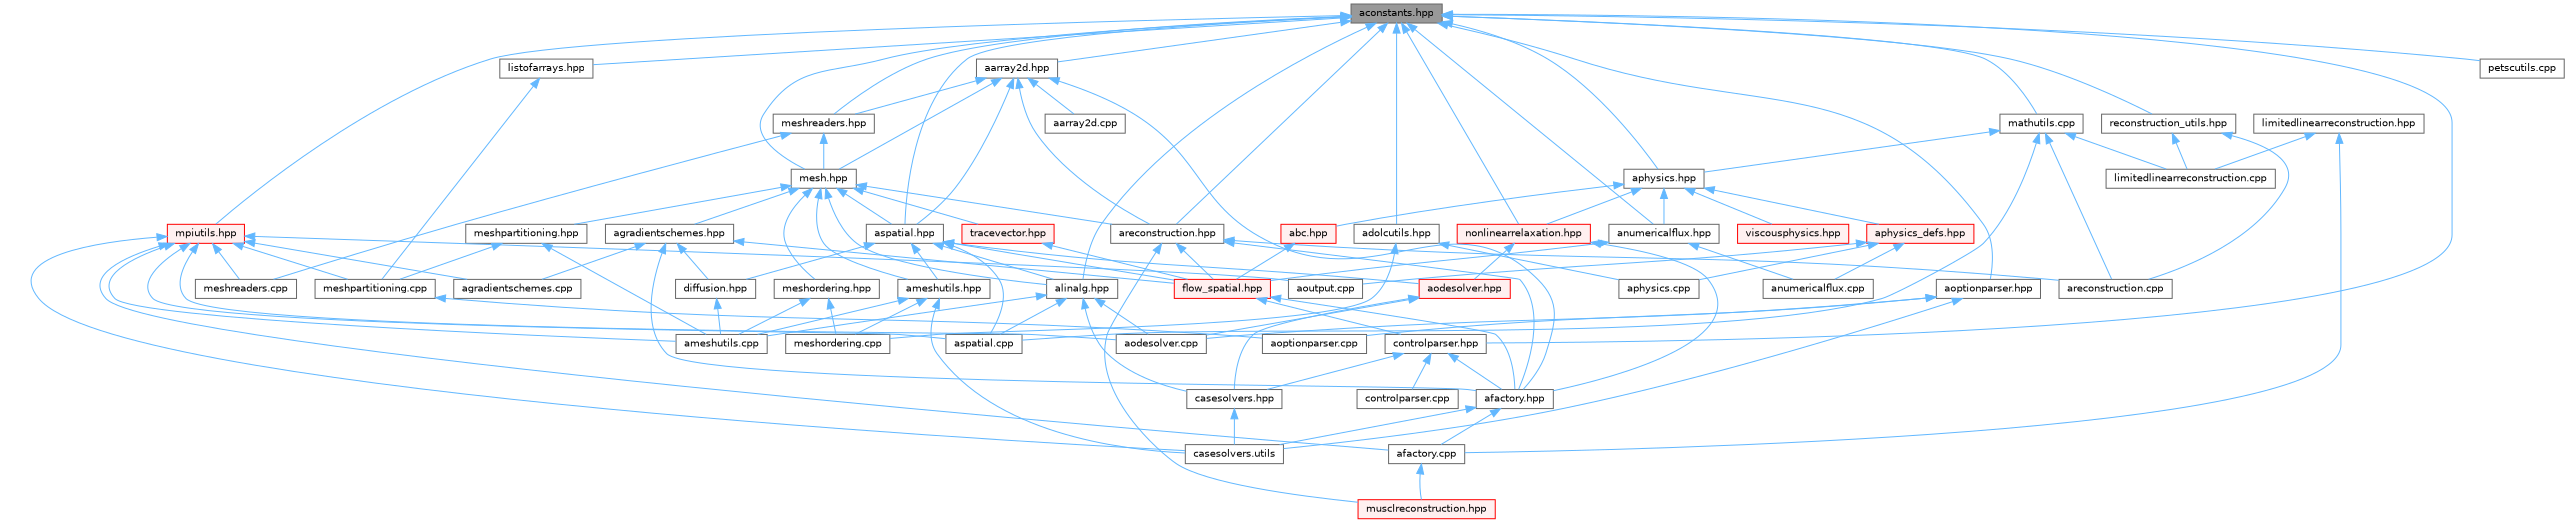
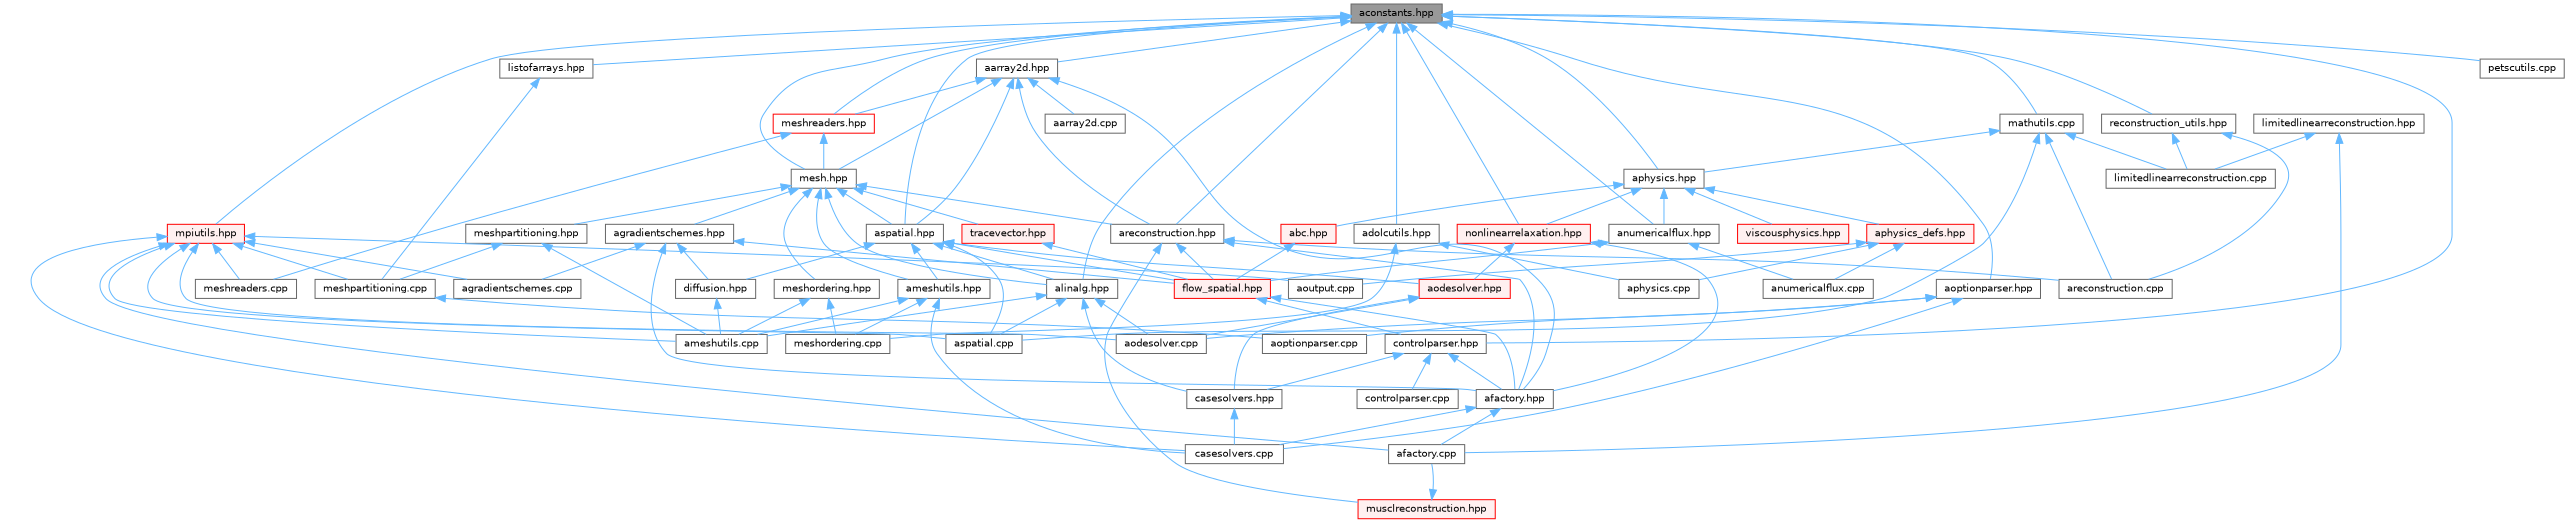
node "meshreaders.hpp": color grey40 -> red
node "casesolvers.utils": label "casesolvers.utils" -> "casesolvers.cpp"
edge "musclreconstruction.hpp" -> "afactory.cpp": reversed
